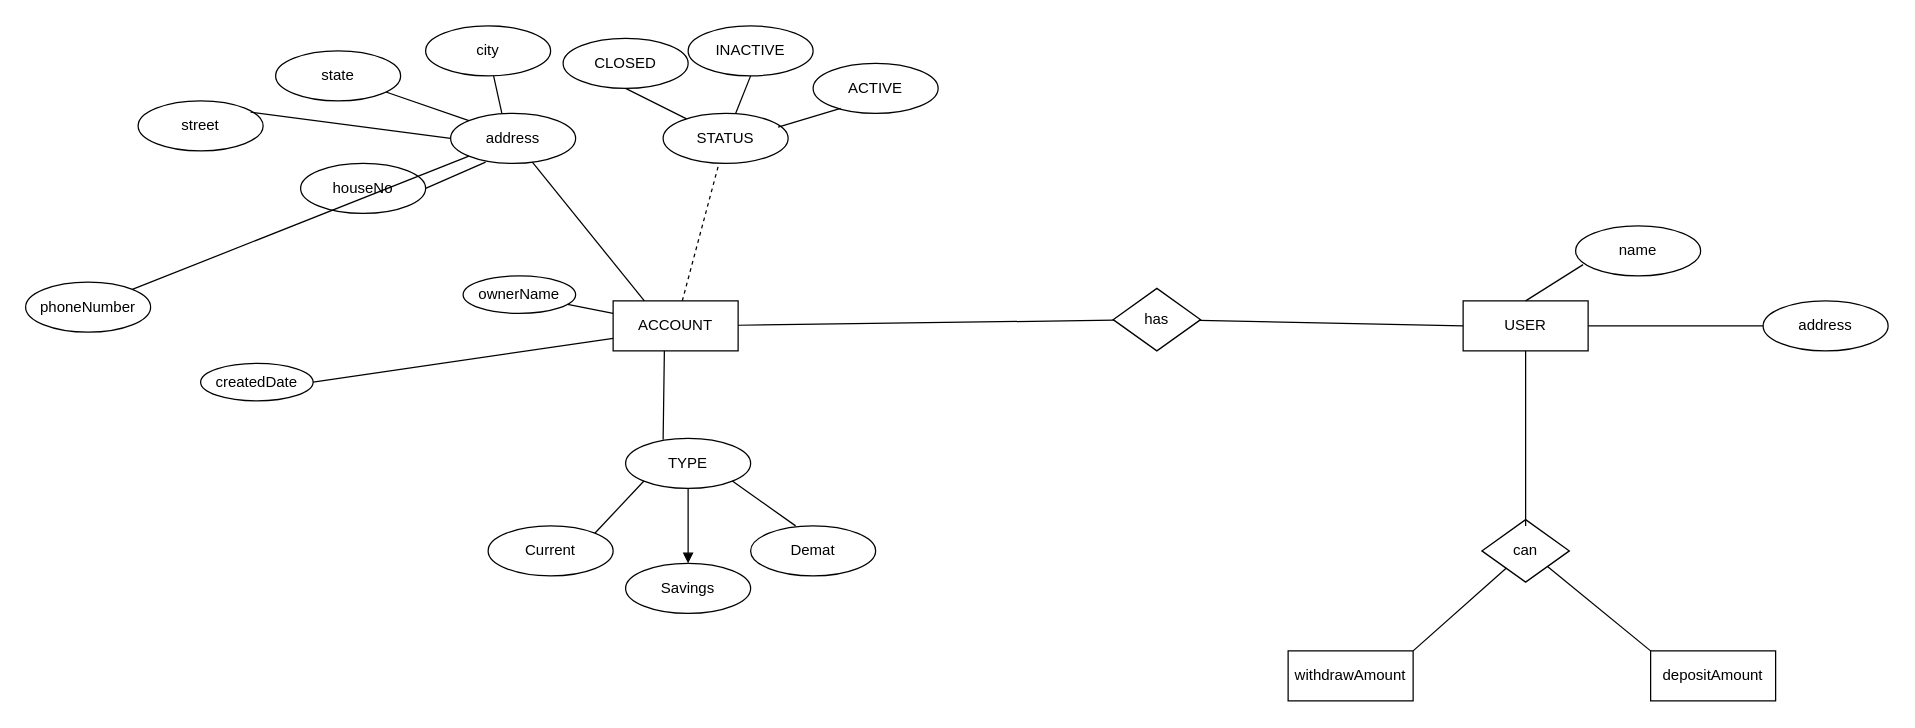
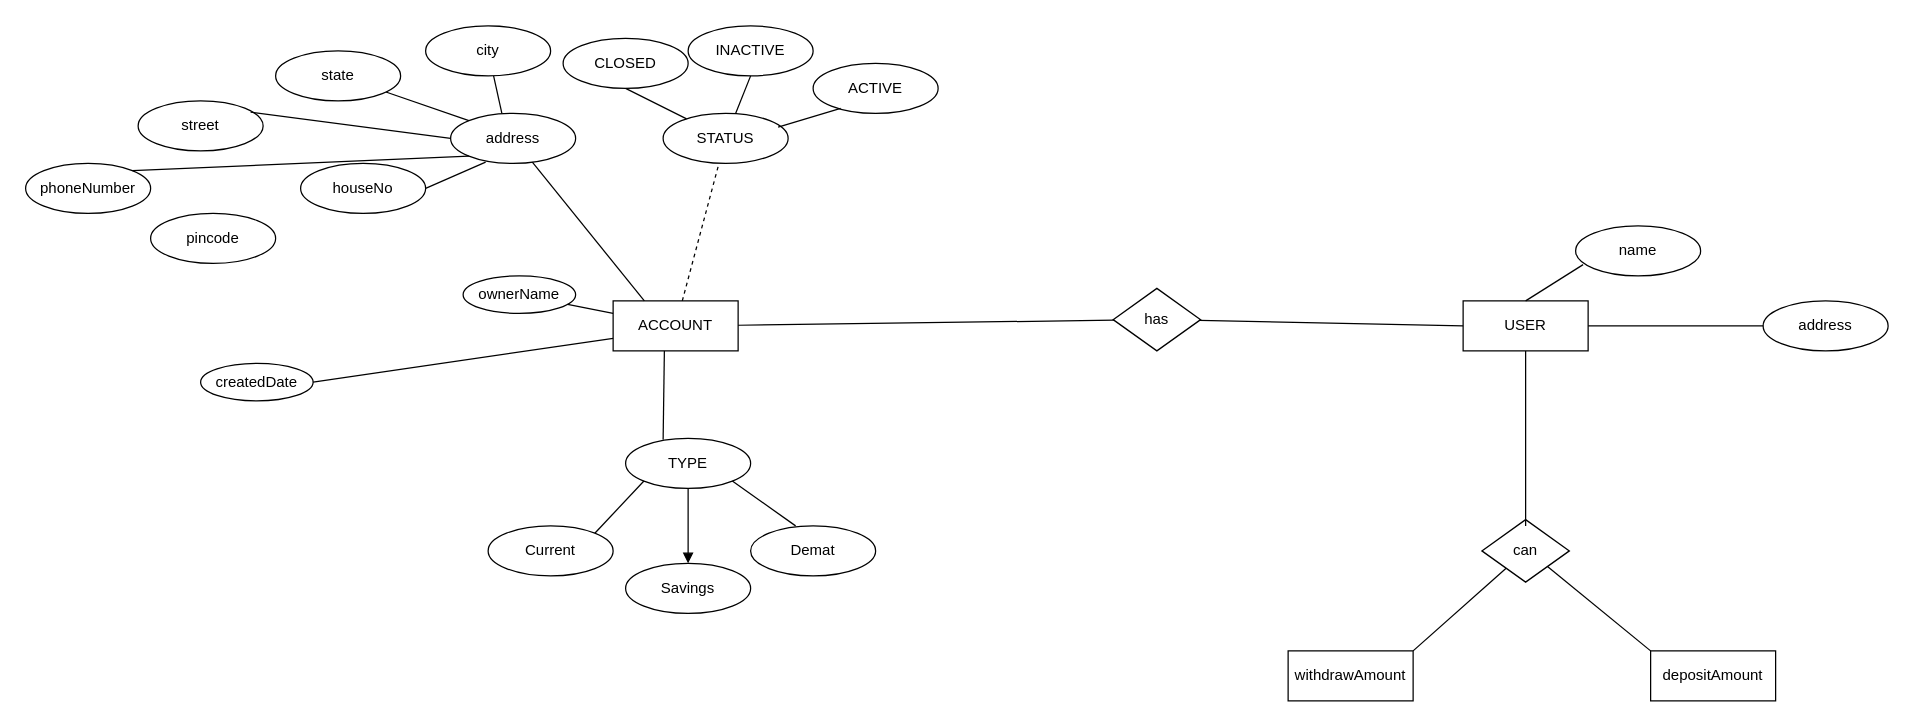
node "pincode": added
node "phoneNumber": moved (88, 307) -> (88, 188)
